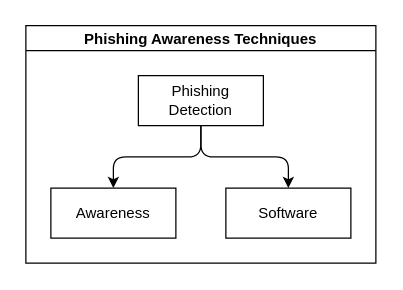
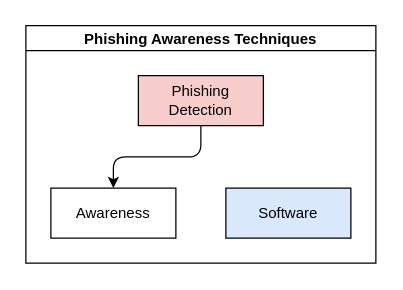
node "Phishing Detection": fillcolor #ffffff -> #f8cecc
edge "Phishing Detection" -> "Software": removed
node "Software": fillcolor #ffffff -> #dae8fc
